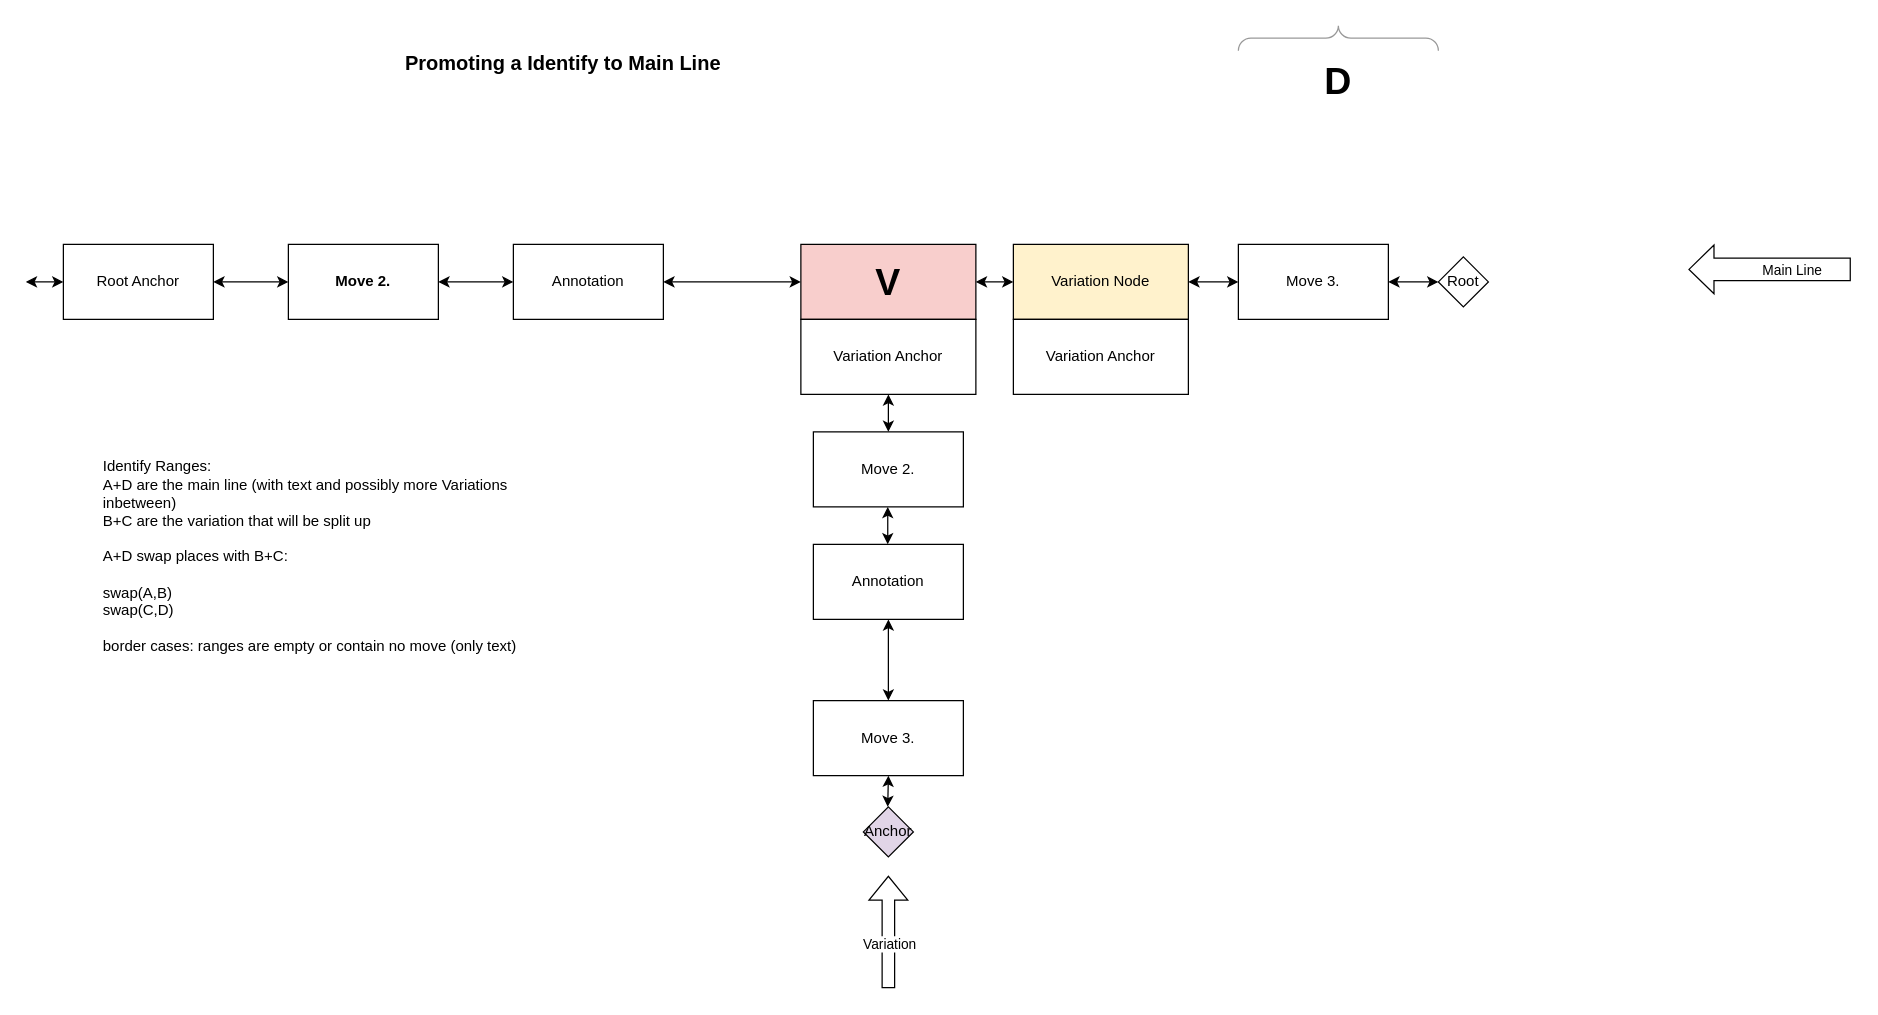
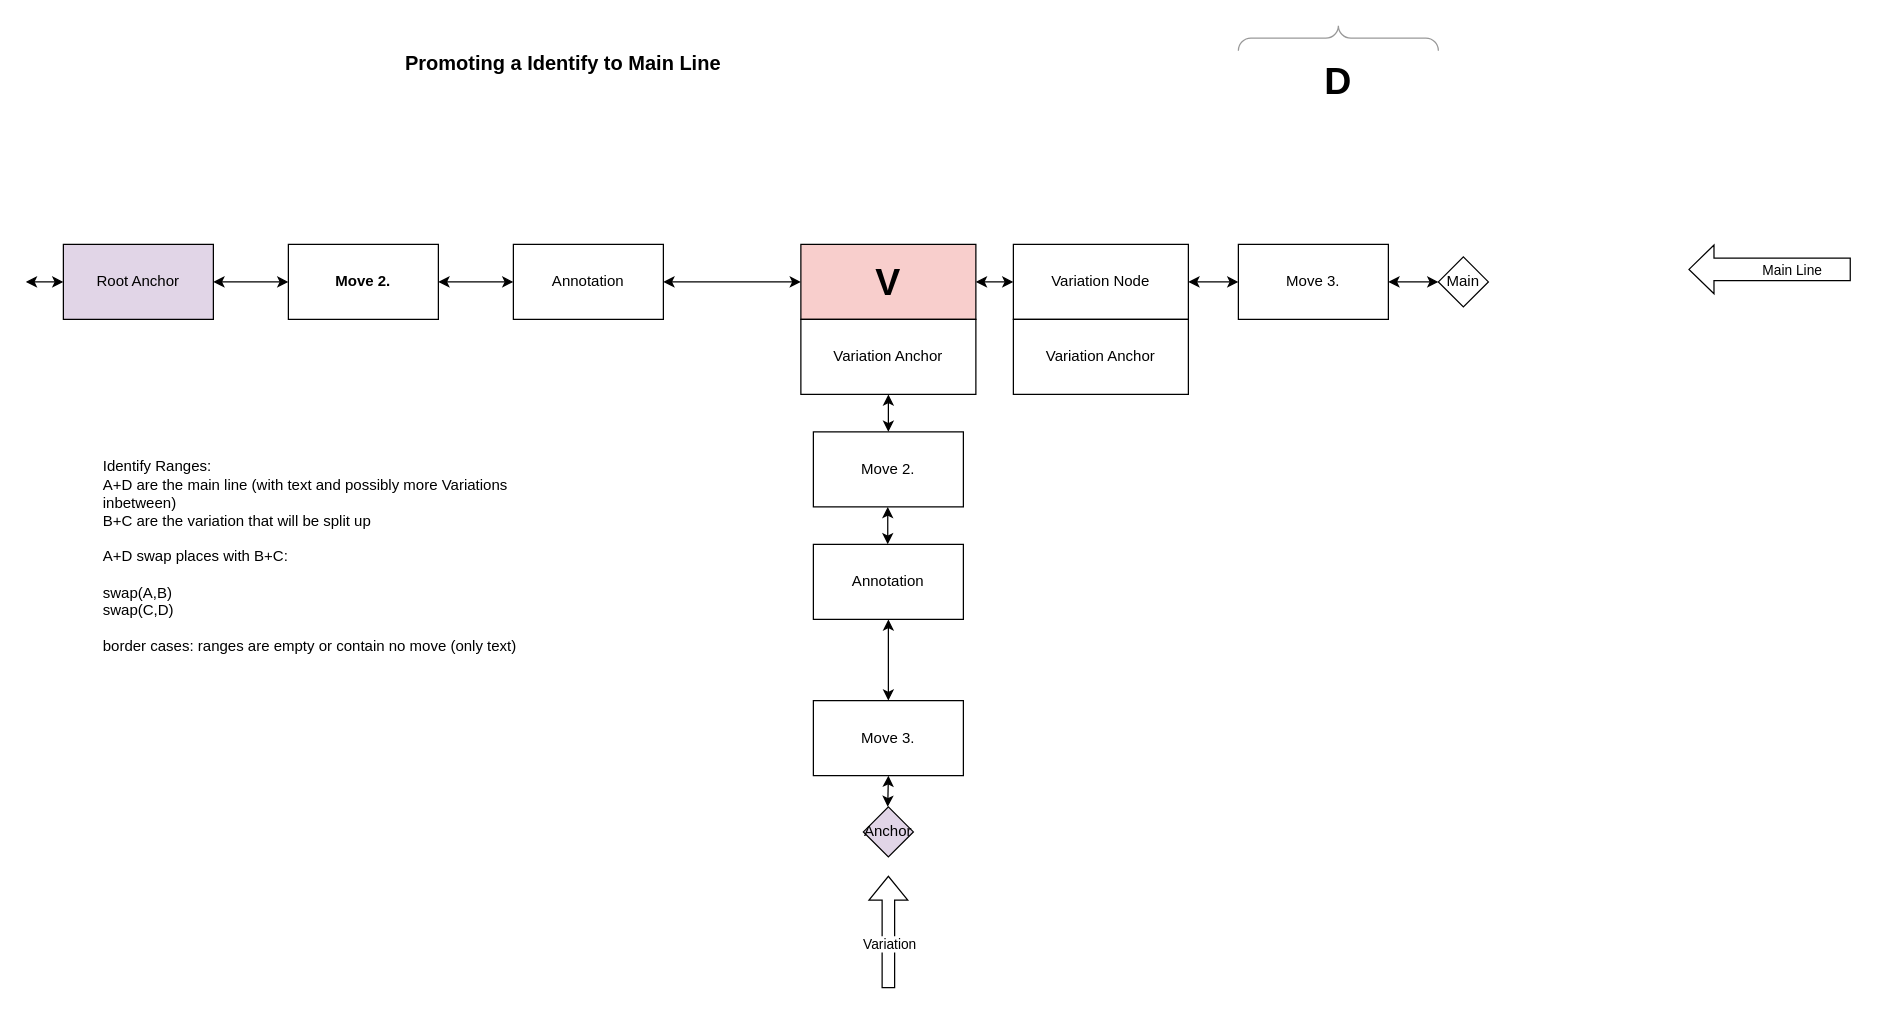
node "Root Anchor": fillcolor #ffffff -> #e1d5e7
node "Variation Node": fillcolor #fff2cc -> #ffffff
node "Root": label "Root" -> "Main"
